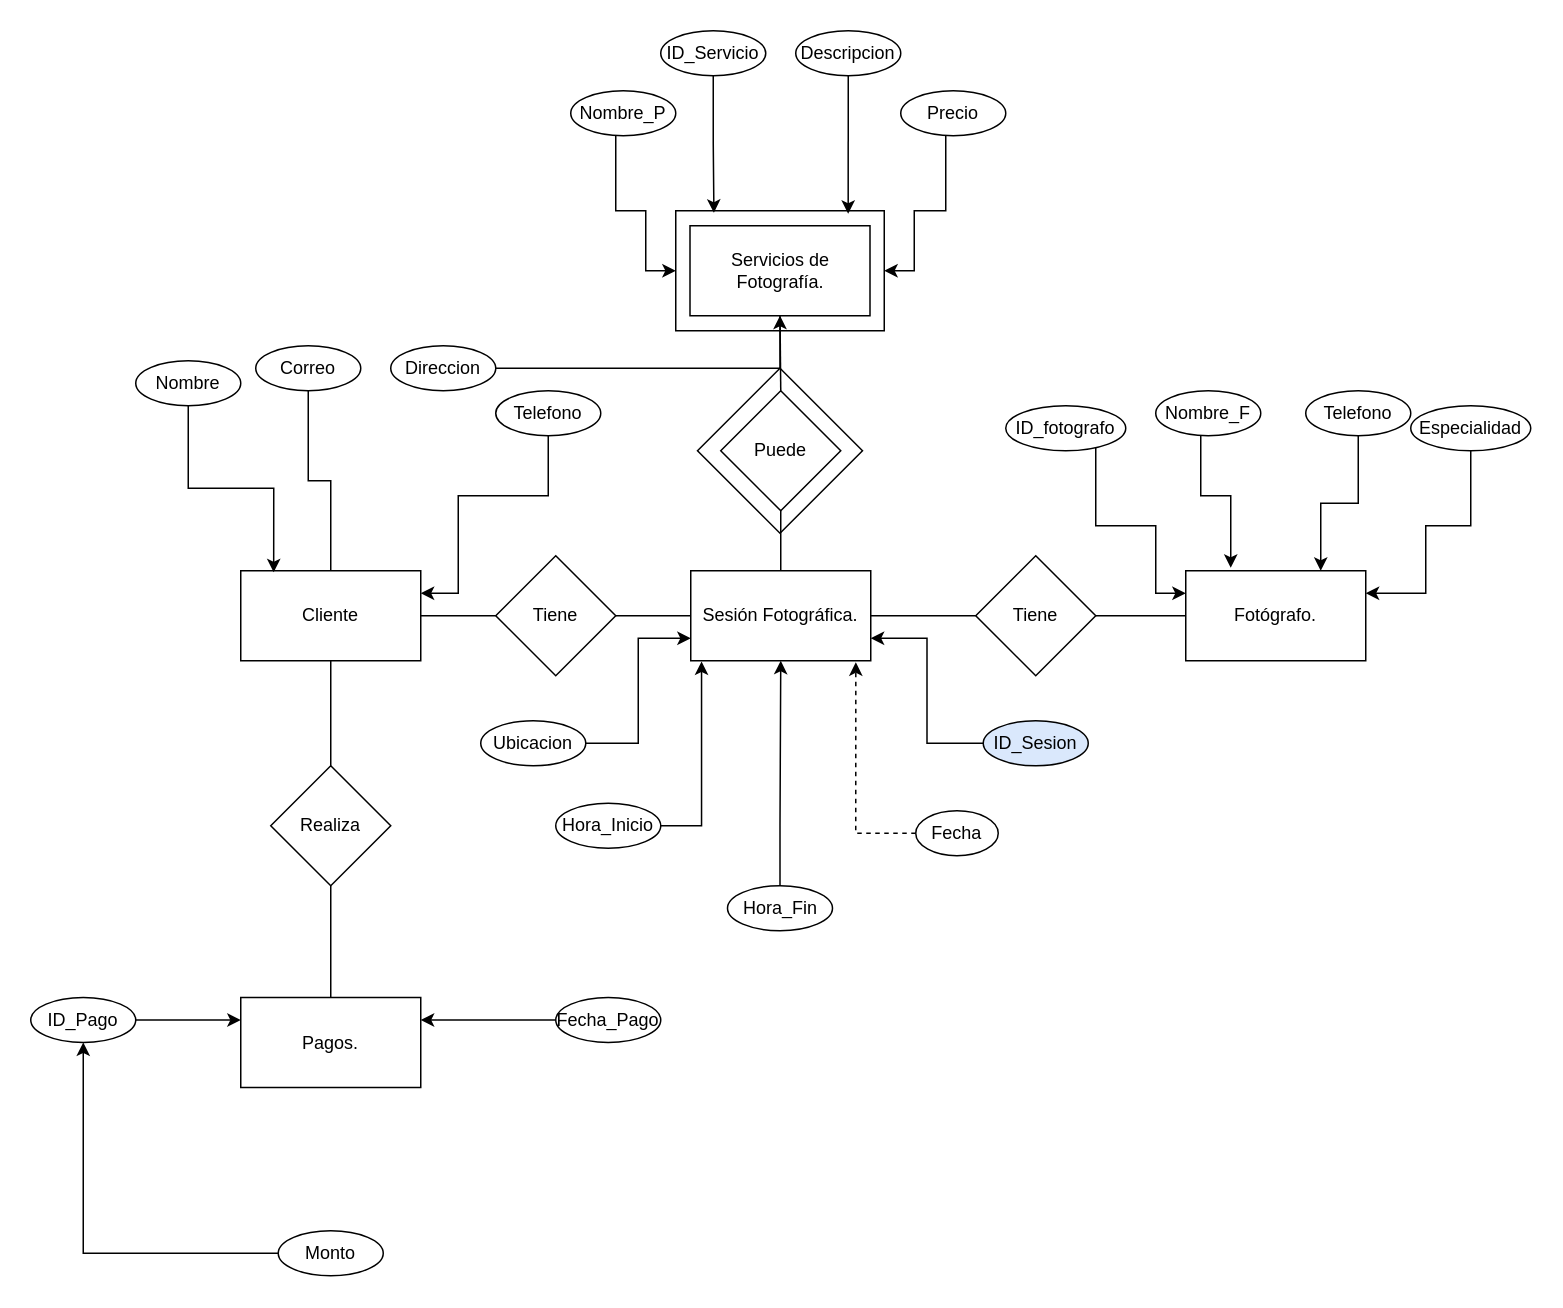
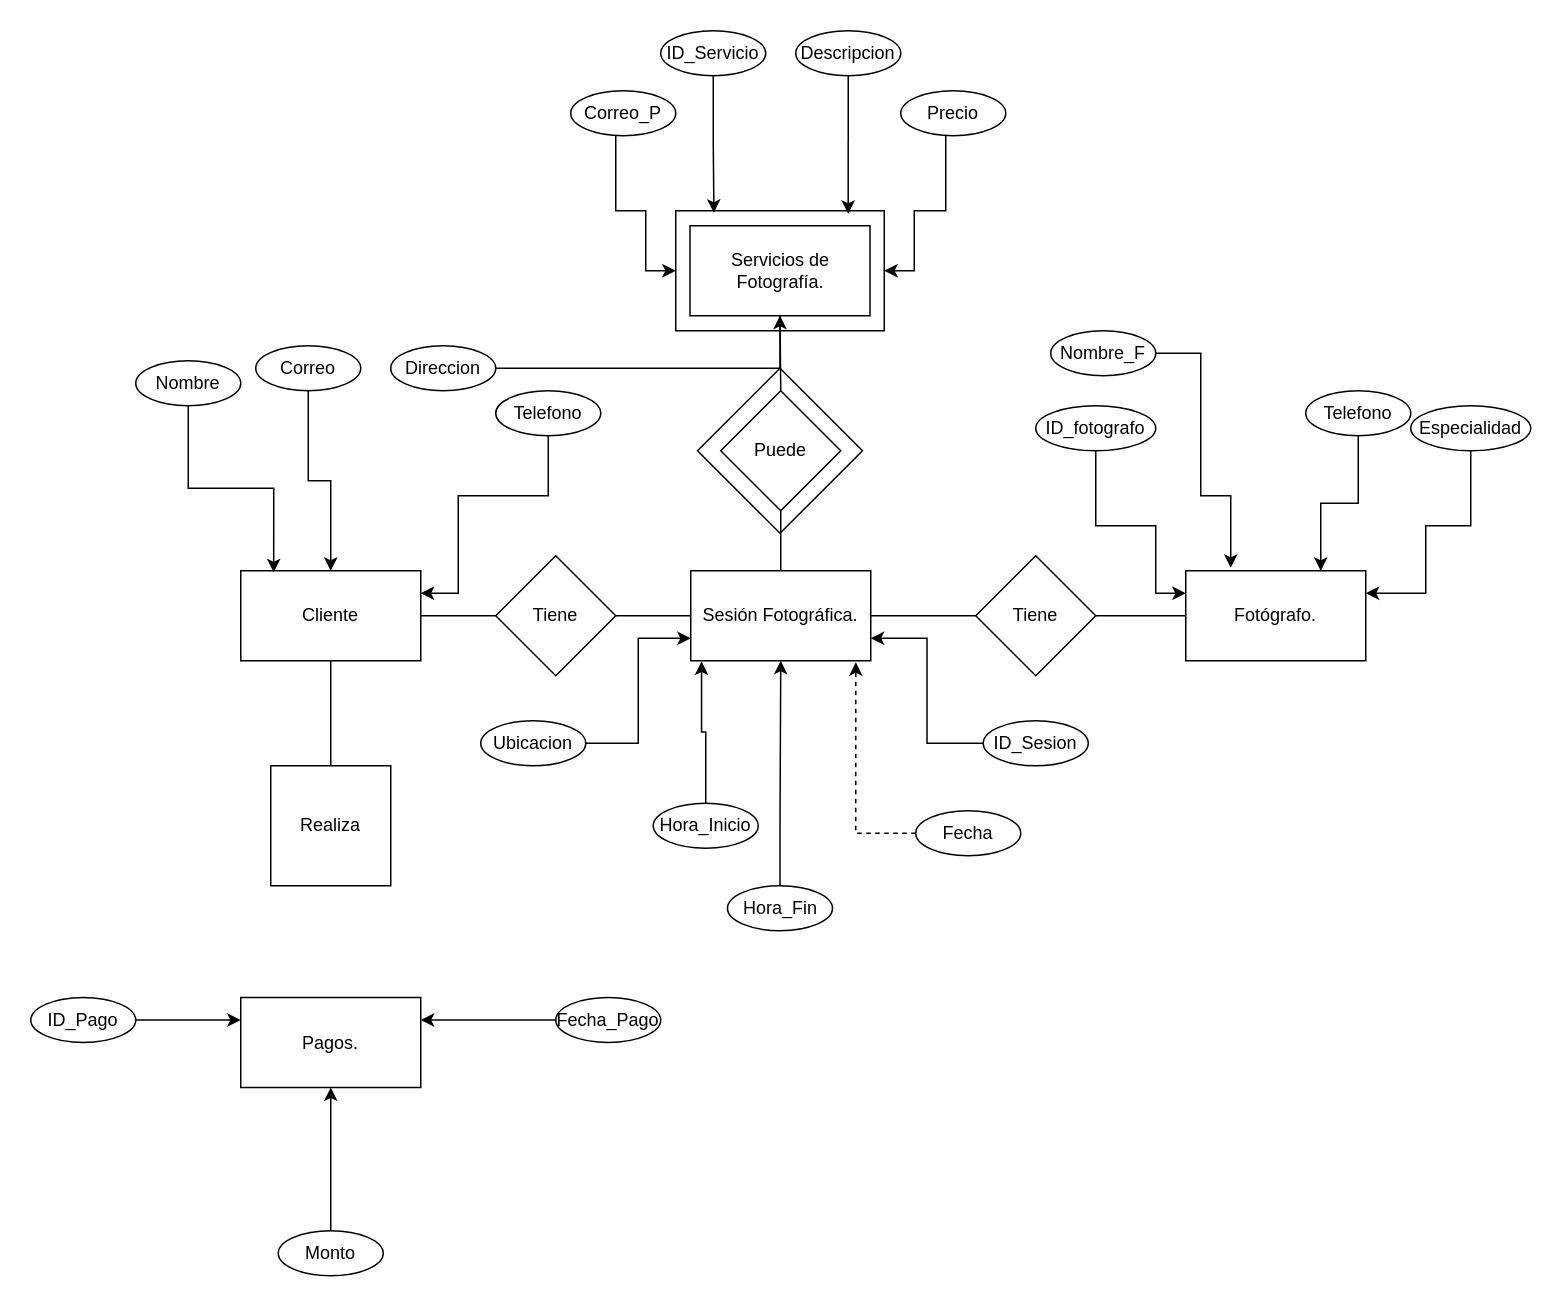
node "Nombre_P": label "Nombre_P" -> "Correo_P"
node "Nombre_F": moved (1208, 413) -> (1103, 353)
node "ID_fotografo": moved (1066, 428) -> (1096, 428)
edge "Correo" -- "Cliente": arrowhead none -> classic
node "ID_Sesion": fillcolor #dae8fc -> #ffffff
node "Realiza": shape diamond -> rectangle
node "Hora_Inicio": moved (608, 826) -> (706, 826)
node "Fecha": size 83x45 -> 105x45
edge "Realiza" -- "Pagos.": removed
edge "Monto" -> "ID_Pago": now "Monto" -> "Pagos."
